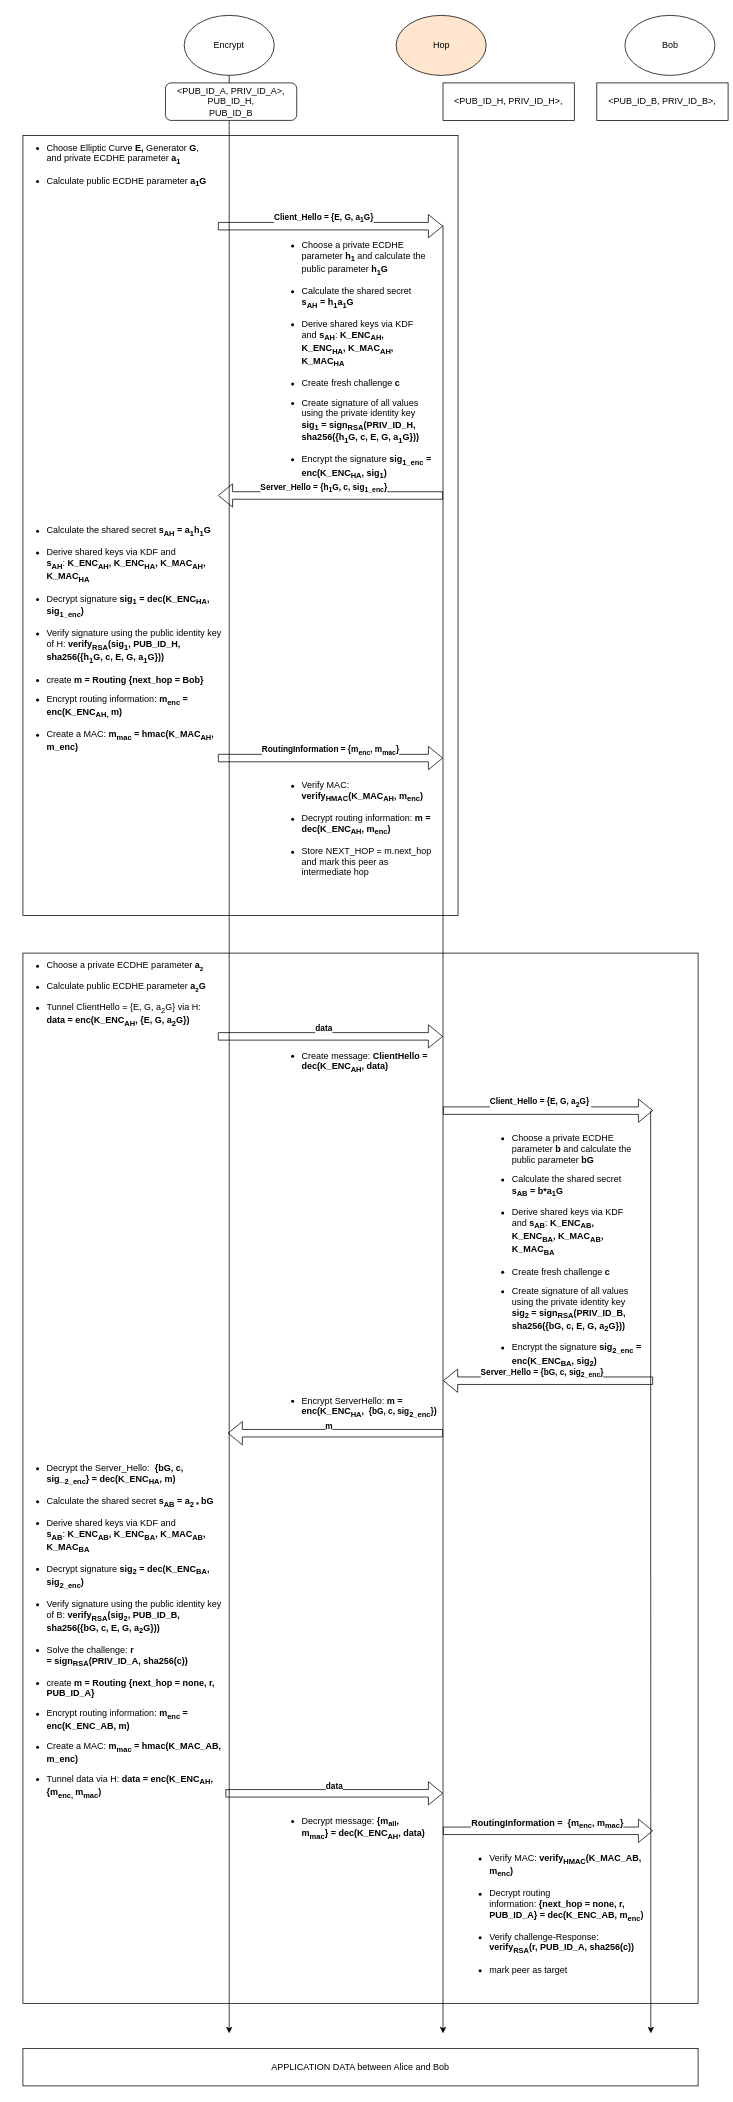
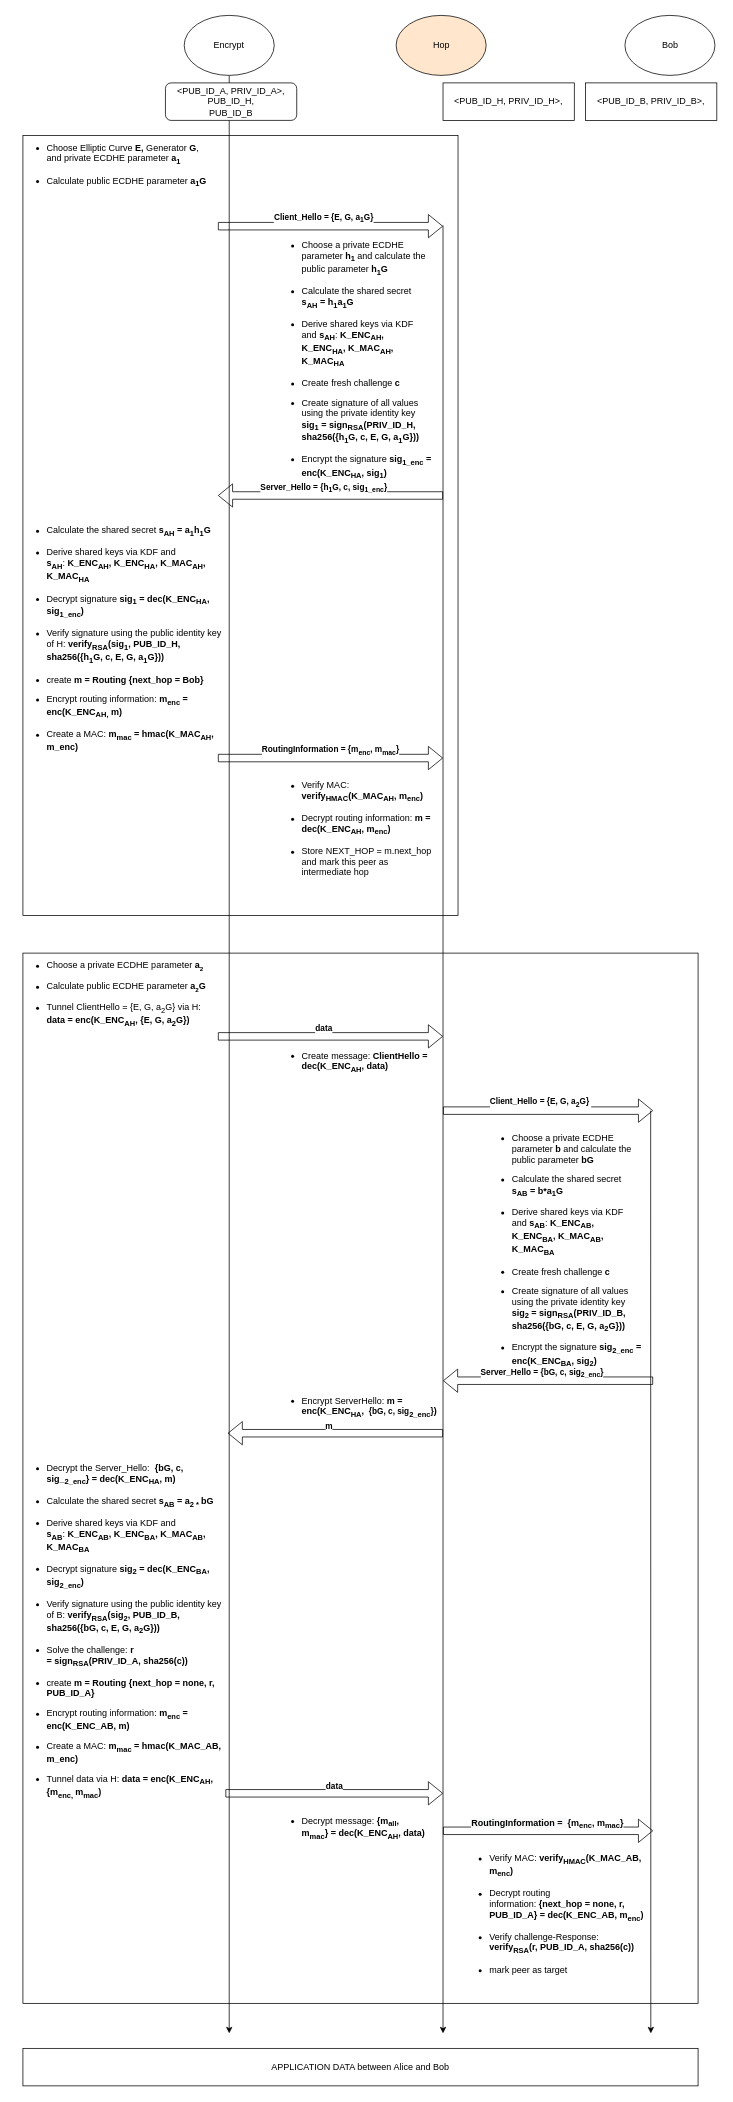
node "<PUB_ID_B, PRIV_ID_B>,": moved (662, 102) -> (651, 102)
